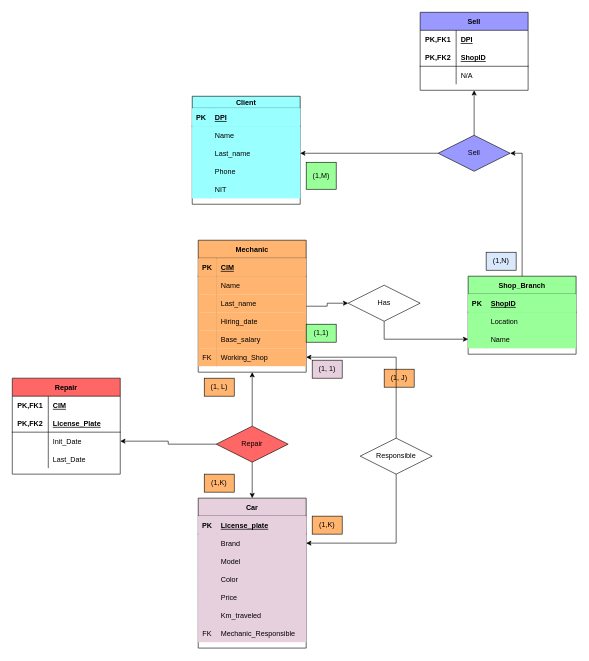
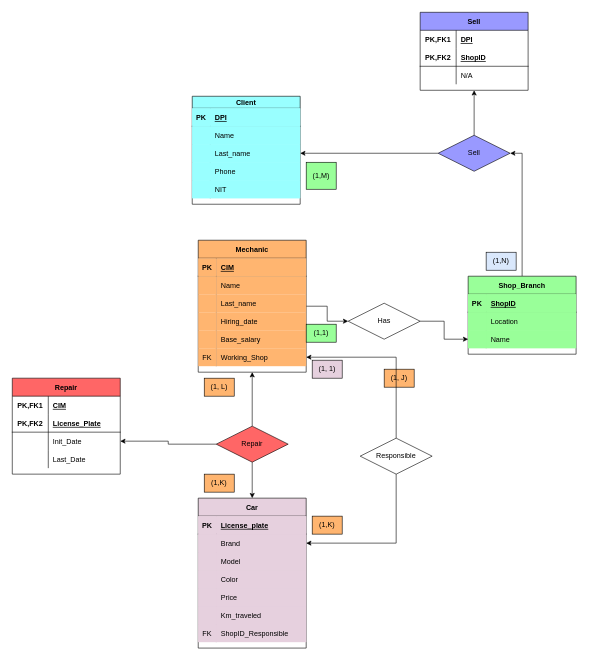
node "Has": moved (384, 303) -> (384, 321)
node "Mechanic_Responsible": label "Mechanic_Responsible" -> "ShopID_Responsible"
